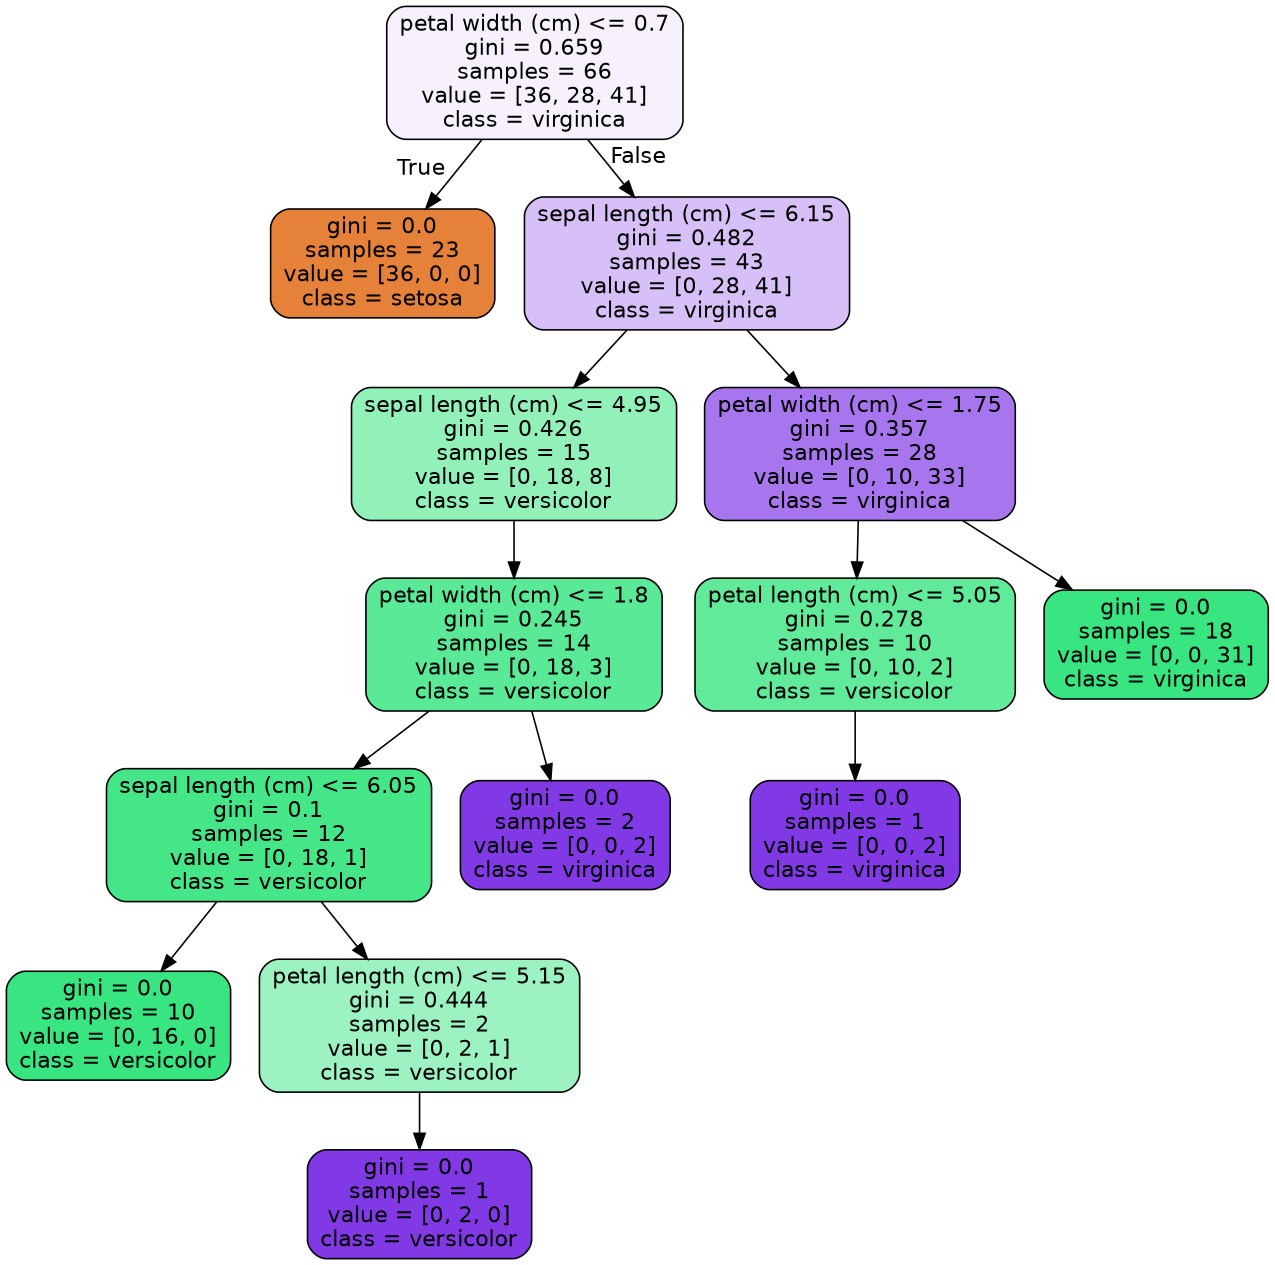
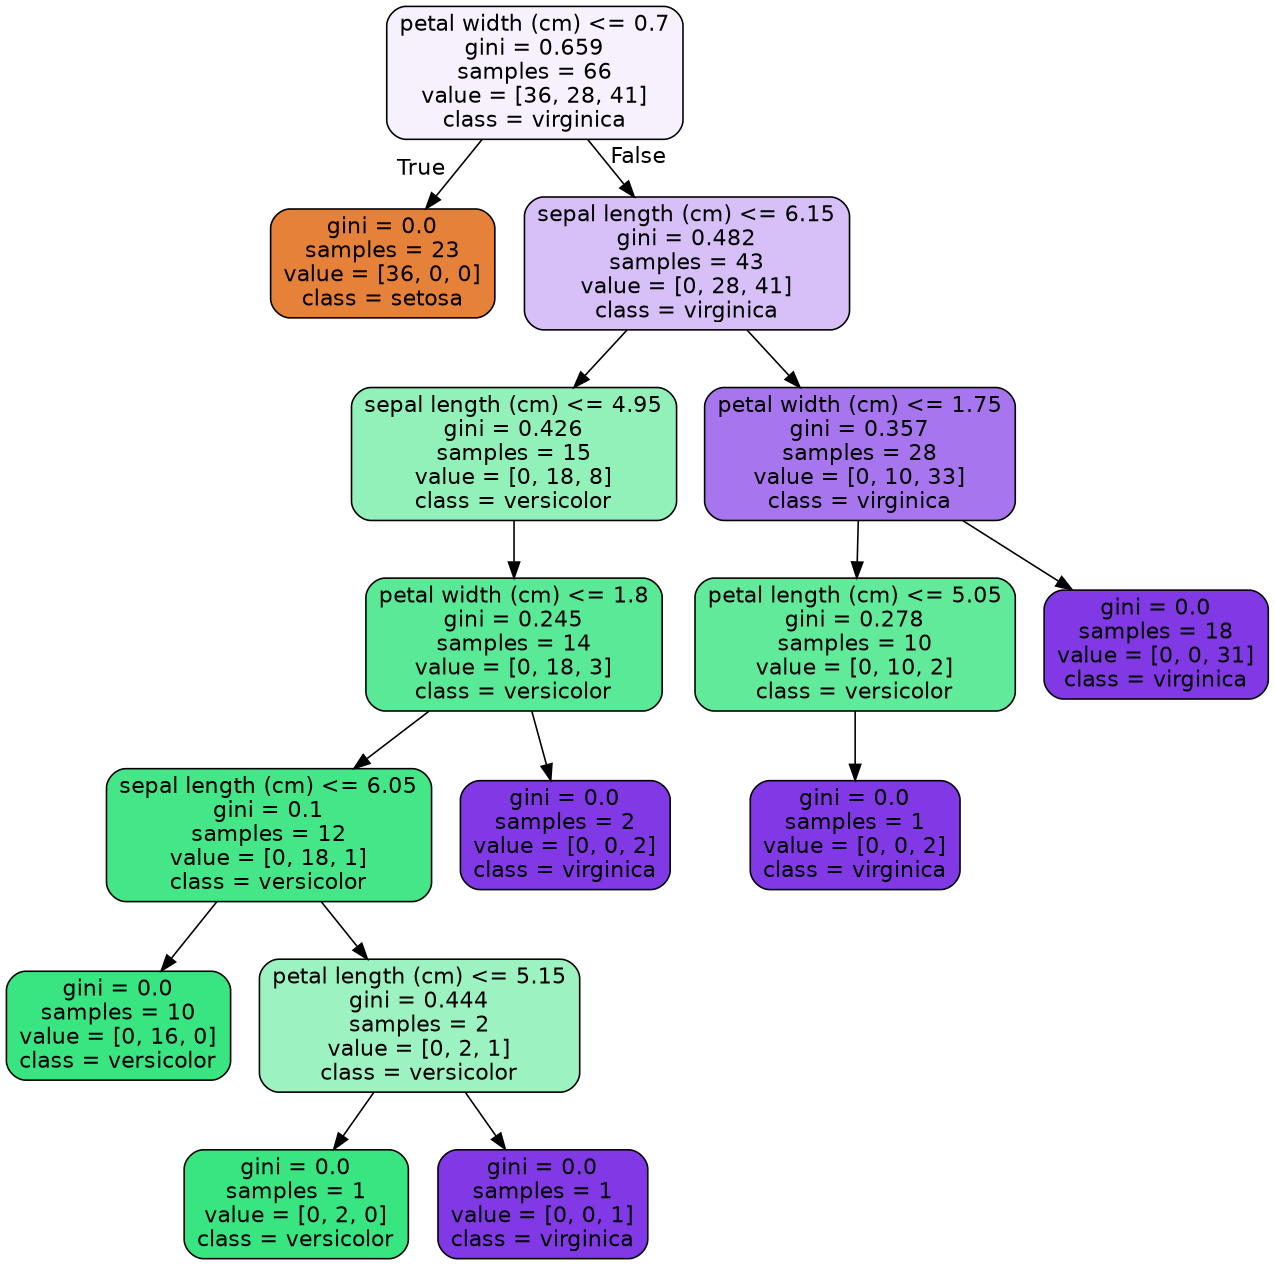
node "gini = 0.0 samples = 18 value = [0, 0, 31] class = virginica": fillcolor #39e581 -> #8139e5
node "gini = 0.0 samples = 1 value = [0, 2, 0] class = versicolor": fillcolor #8139e5 -> #39e581
node "gini = 0.0 samples = 1 value = [0, 0, 1] class = virginica": added
